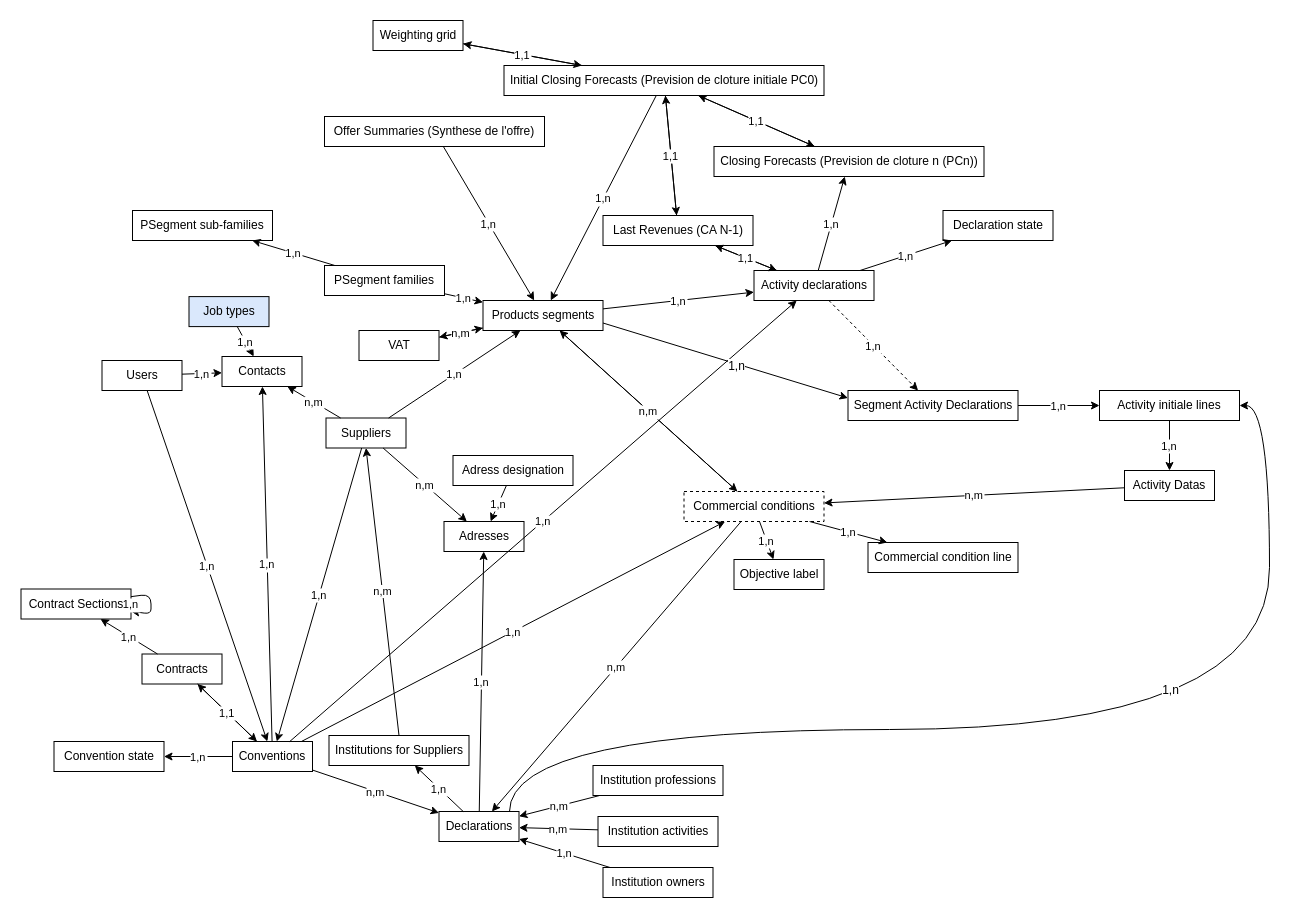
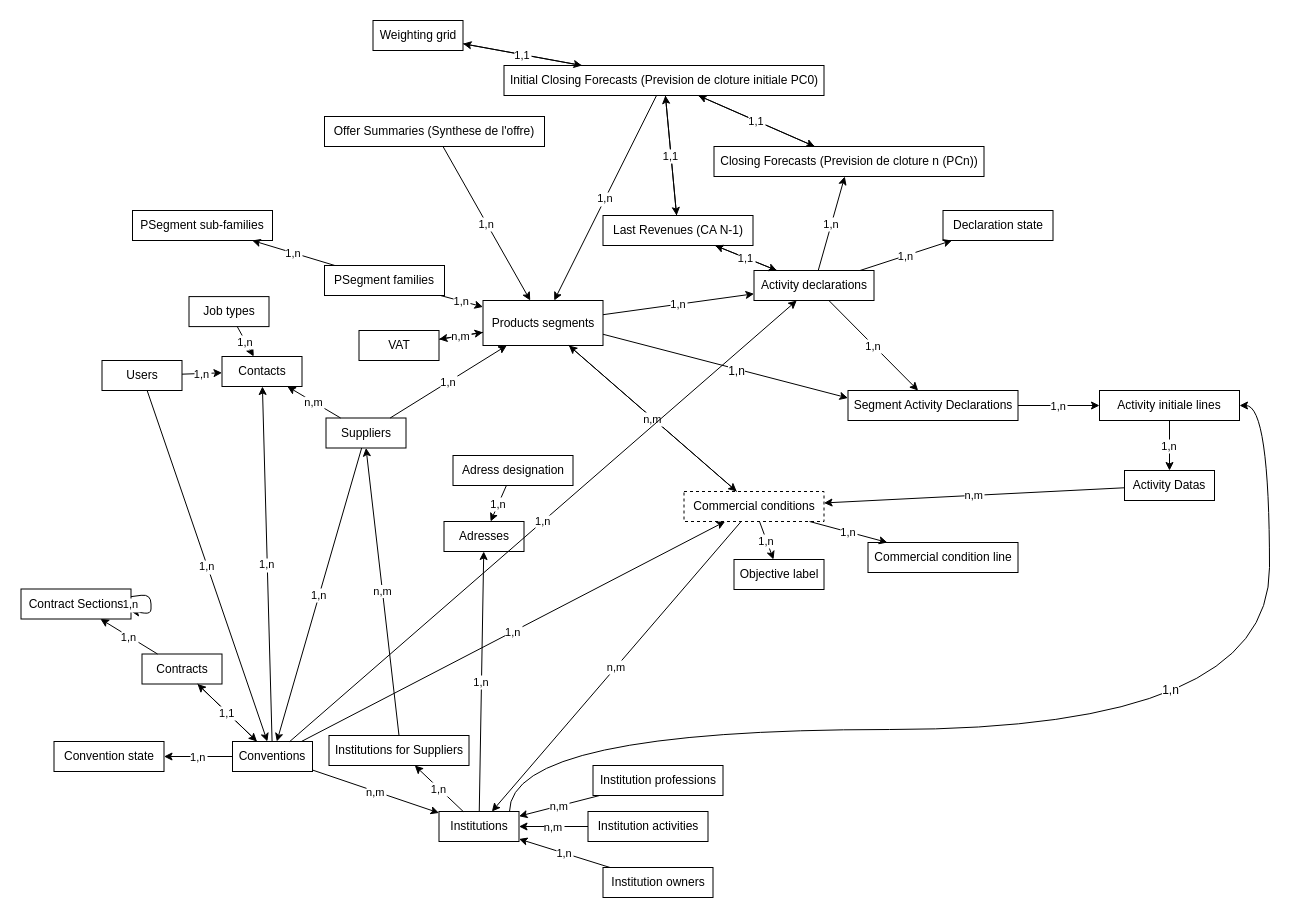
node "Job types": fillcolor #dae8fc -> #ffffff
node "Products segments": size 120x30 -> 120x45
edge "Activity declarations" -> "Segment Activity Declarations": style dashed -> solid
edge "Suppliers" -> "Adresses": removed, label "n,m"
node "Declarations": label "Declarations" -> "Institutions"
node "Institution activities": moved (658, 832) -> (648, 827)
